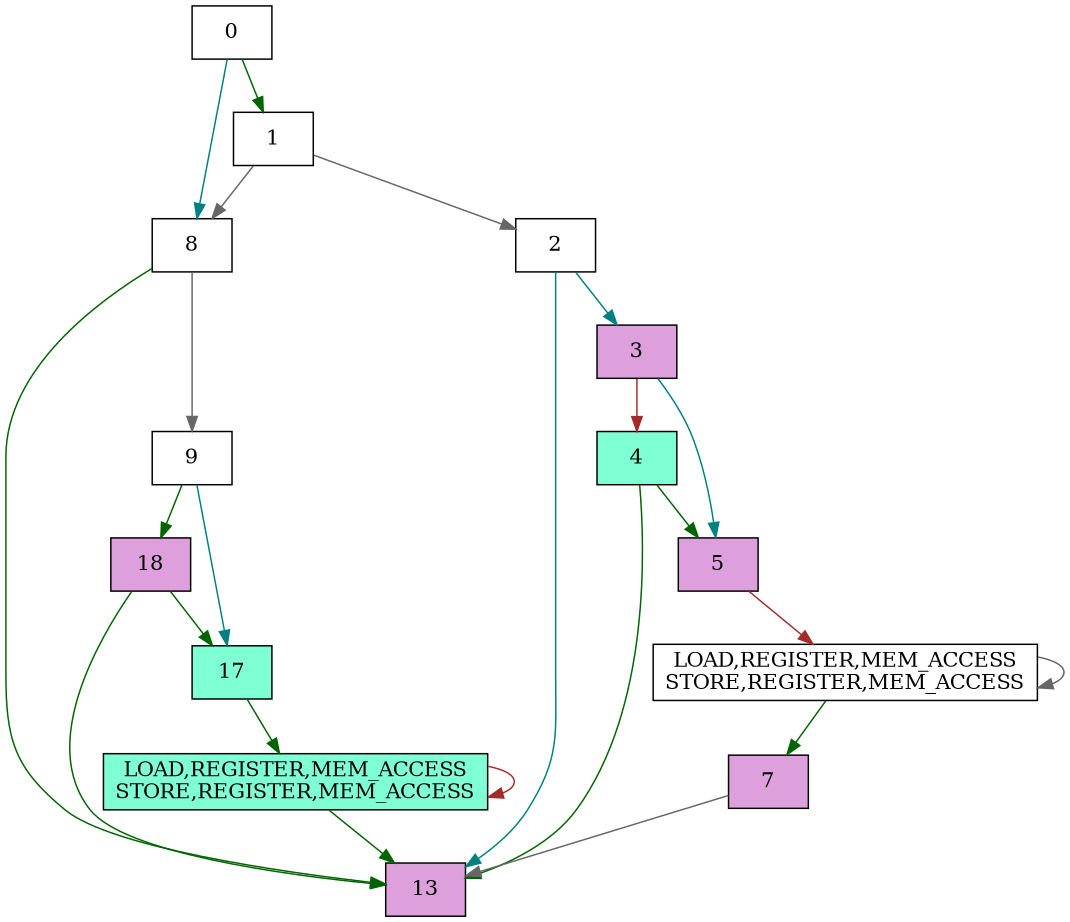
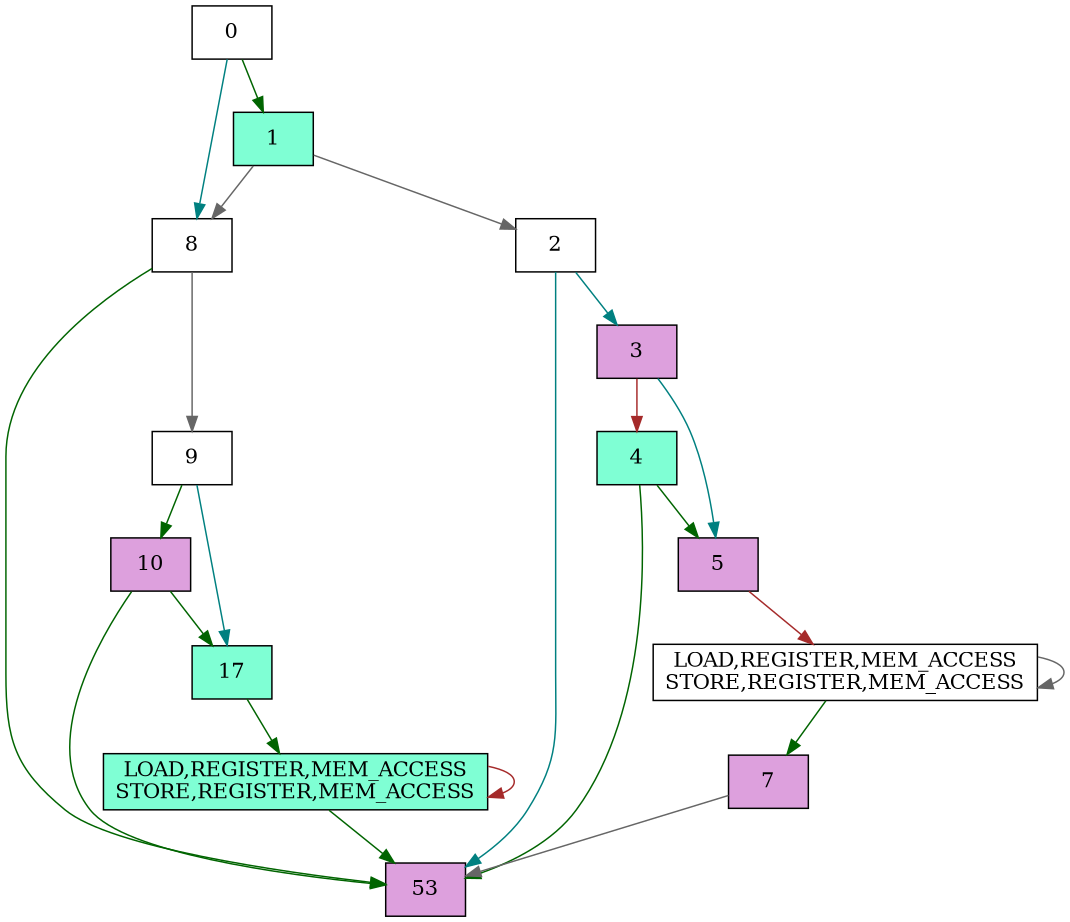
node "1": fillcolor white -> aquamarine
node "18": label "18" -> "10"
node "13": label "13" -> "53"
